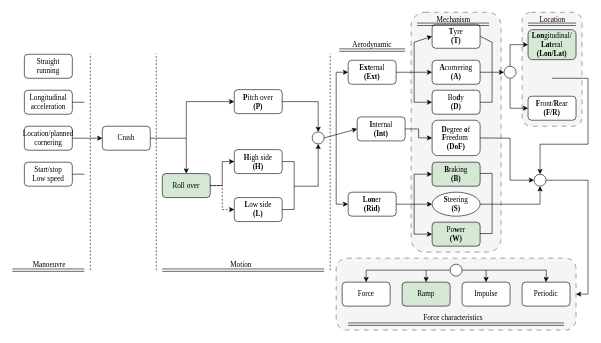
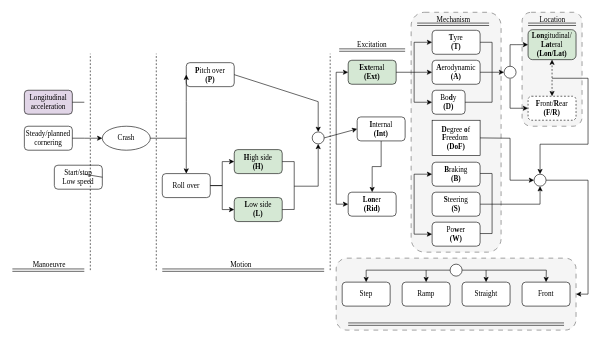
node "Tyre (T)": moved (456, 36) -> (456, 42)
node "Aerodynamic": label "Aerodynamic" -> "Excitation"
node "Straight running": removed
node "External (Ext)": fillcolor #ffffff -> #d5e8d4
node "Acornering (A)": label "Acornering (A)" -> "Aerodynamic (A)"
edge "Longitudinal/ Lateral (Lon/Lat)" -- "Front/Rear (F/R)": added
node "Longitudinal acceleration": fillcolor #ffffff -> #e1d5e7
node "Pitch over (P)": moved (258, 102) -> (210, 75)
node "Body (D)": size 48x24 -> 33x24
node "Front/Rear (F/R)": style solid -> dashed
edge "Internal (Int)" -> "Degree of Freedom (DoF)": now "Internal (Int)" -> "Loner (Rid)"
node "Location/planned cornering": label "Location/planned cornering" -> "Steady/planned cornering"
node "Crash": shape rounded rectangle -> ellipse
node "Degree of Freedom (DoF)": shape rounded rectangle -> rectangle
node "High side (H)": fillcolor #ffffff -> #d5e8d4
node "Start/stop Low speed": moved (48, 174) -> (78, 177)
node "Braking (B)": fillcolor #d5e8d4 -> #ffffff
node "Roll over": fillcolor #d5e8d4 -> #ffffff
edge "Roll over" -> "Low side (L)": style dashed -> solid
edge "Loner (Rid)" -> "Steering (S)": removed
node "Steering (S)": shape ellipse -> rounded rectangle
node "Low side (L)": fillcolor #ffffff -> #d5e8d4
node "Power (W)": fillcolor #d5e8d4 -> #ffffff
node "Force": label "Force" -> "Step"
node "Ramp": fillcolor #d5e8d4 -> #ffffff
node "Impulse": label "Impulse" -> "Straight"
node "Periodic": label "Periodic" -> "Front"
node "Force characteristics": removed
